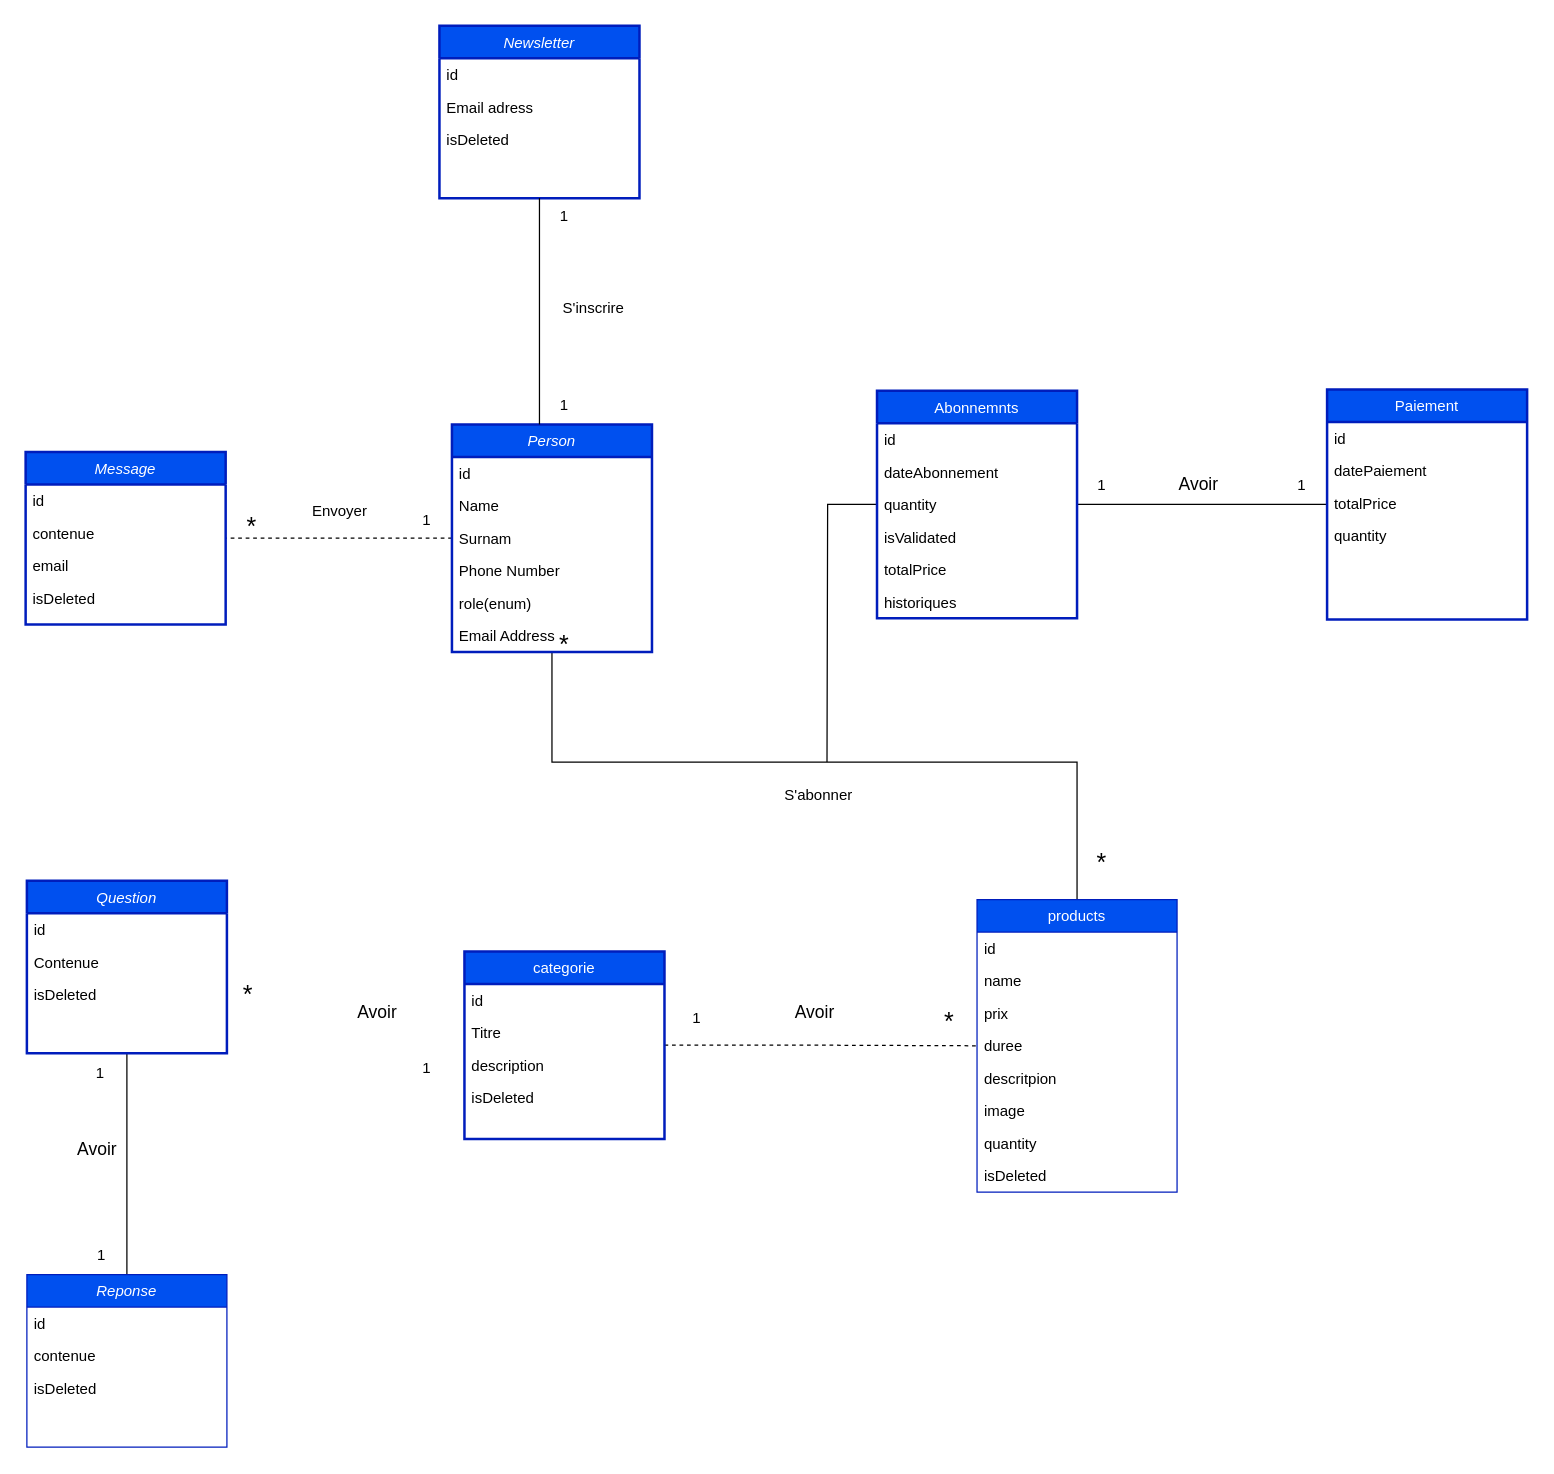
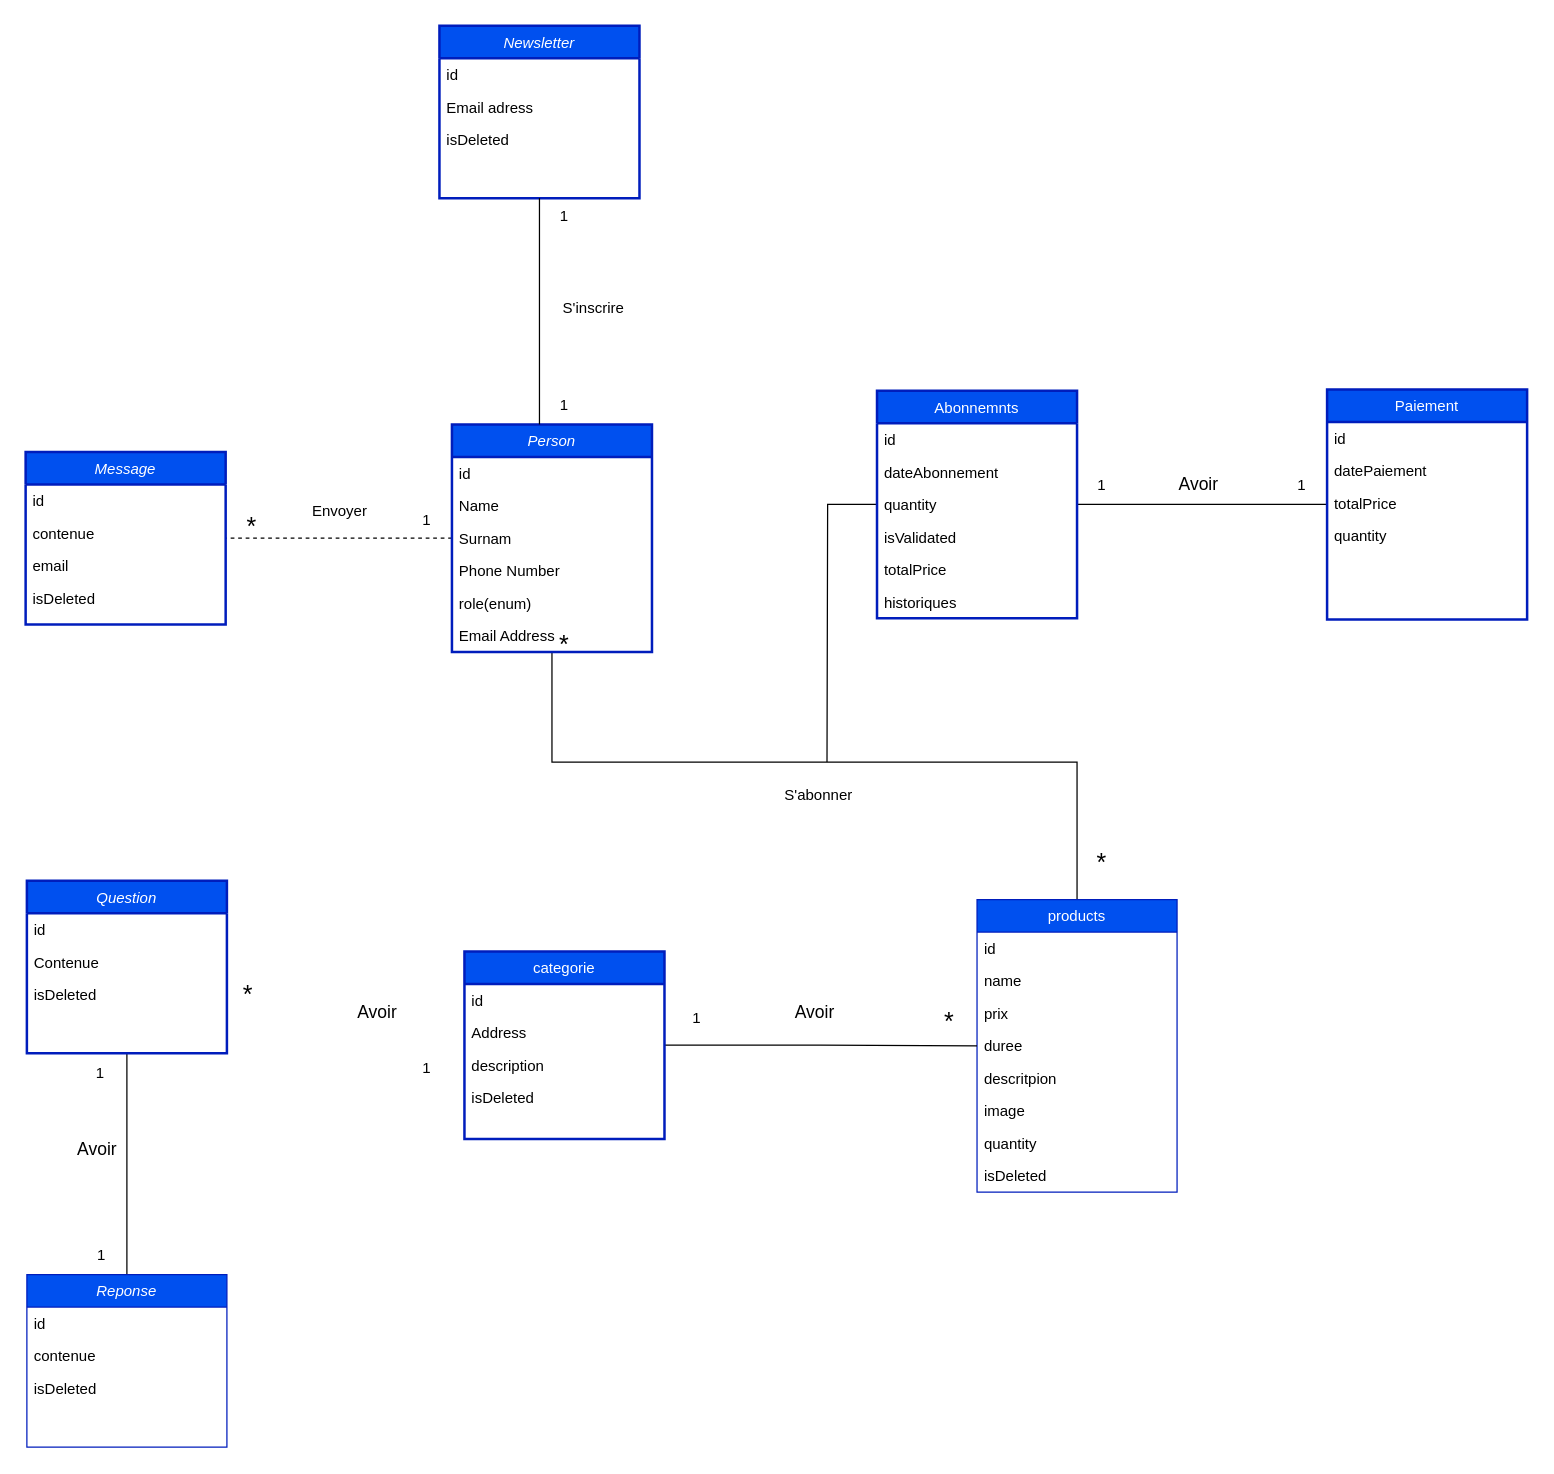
node "Titre": label "Titre" -> "Address"
edge "categorie" -- "products": style dashed -> solid
